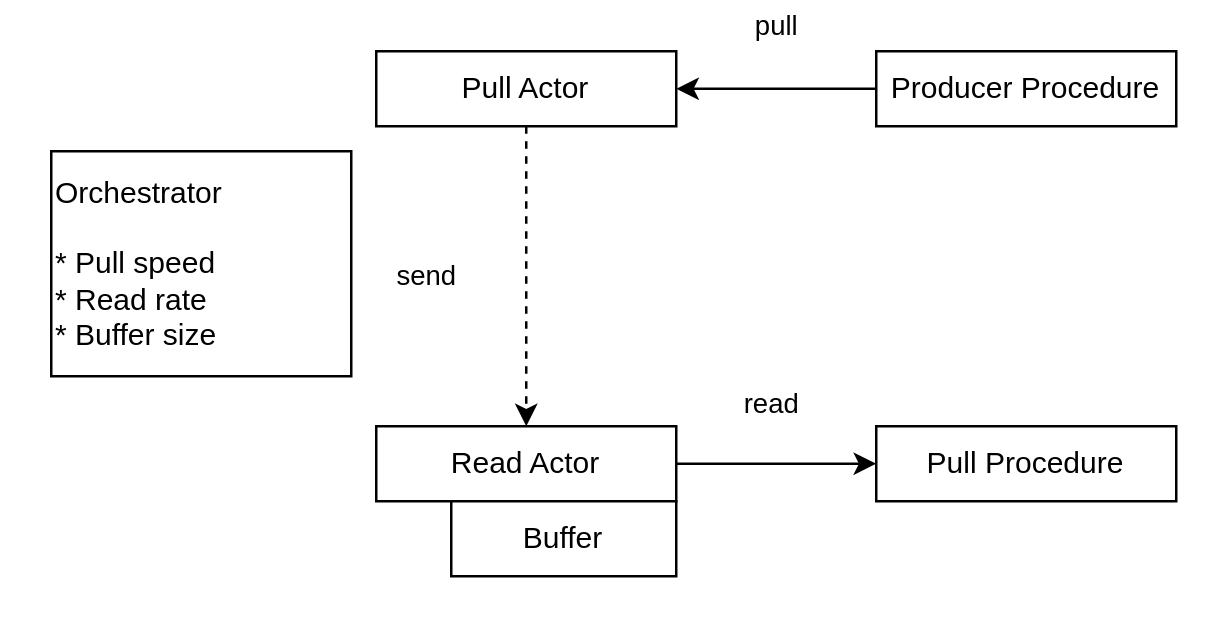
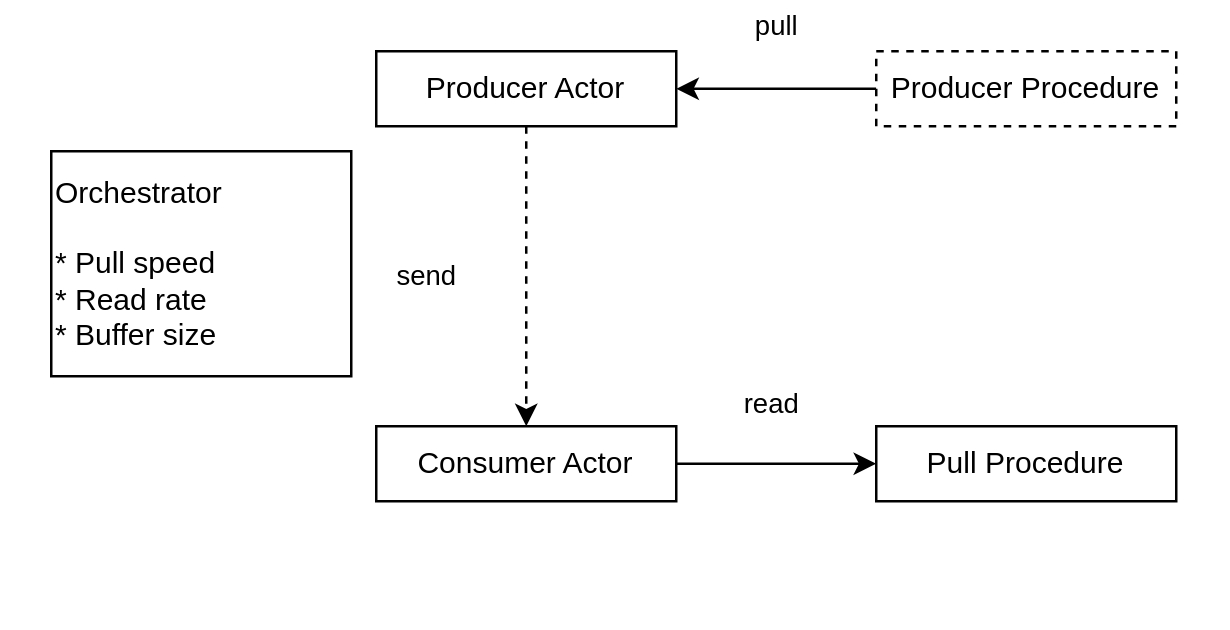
node "Pull Actor": label "Pull Actor" -> "Producer Actor"
node "Producer Procedure": style solid -> dashed
node "Read Actor": label "Read Actor" -> "Consumer Actor"
node "Buffer": removed
